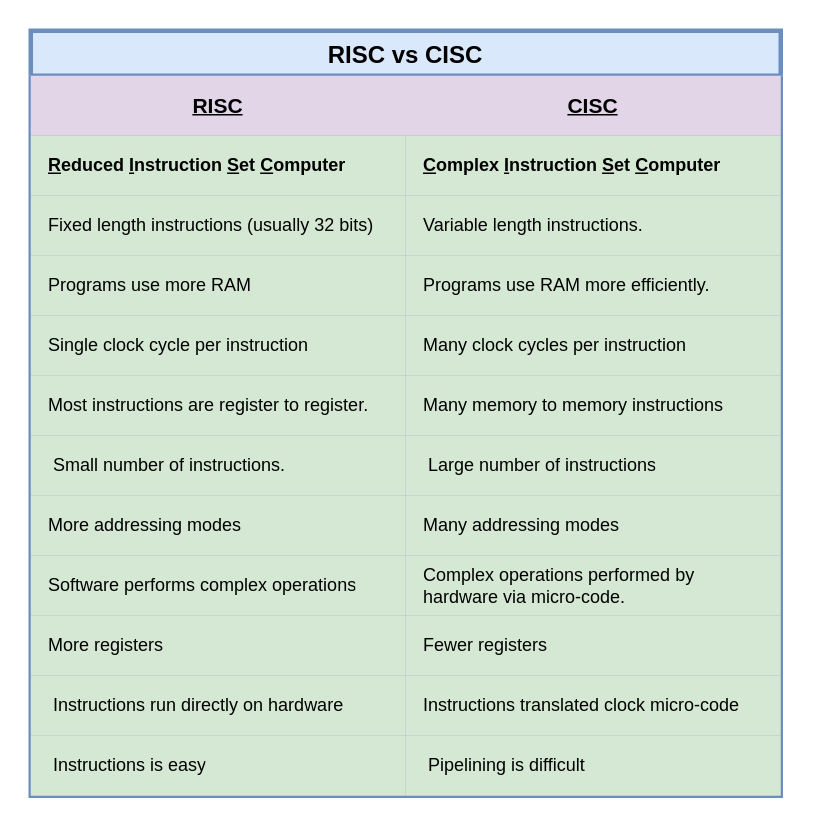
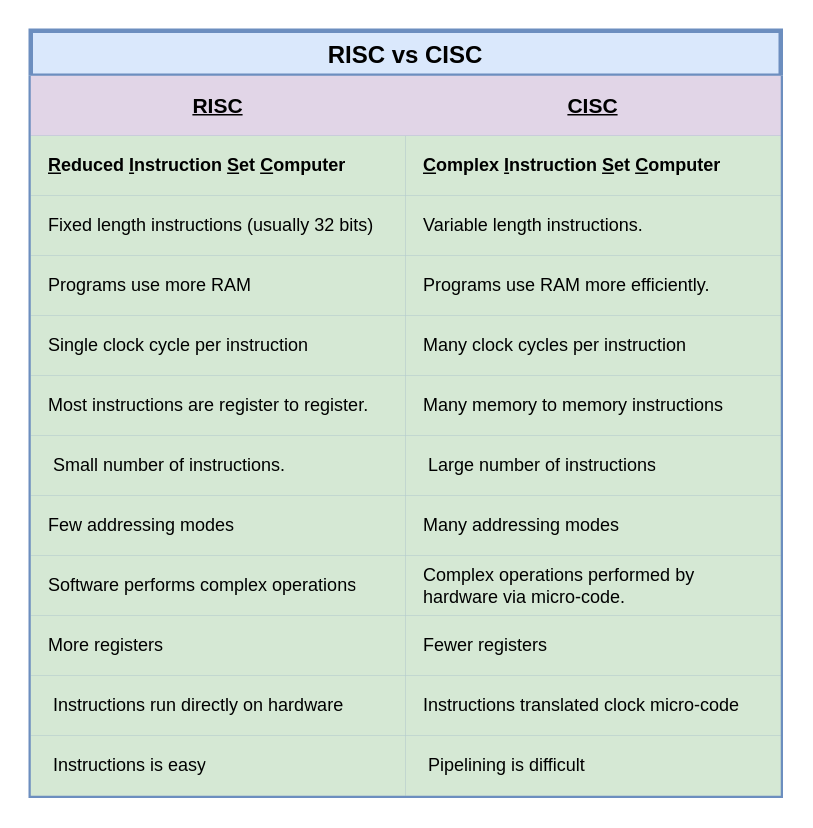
node "More addressing modes": label "More addressing modes" -> "Few addressing modes"
